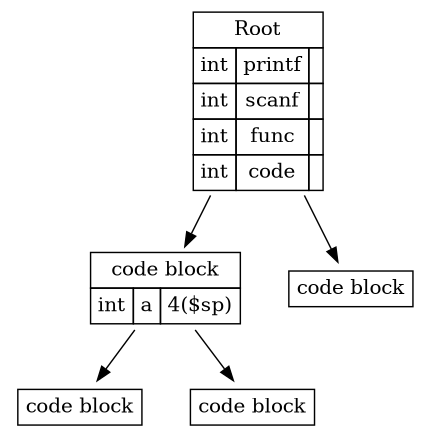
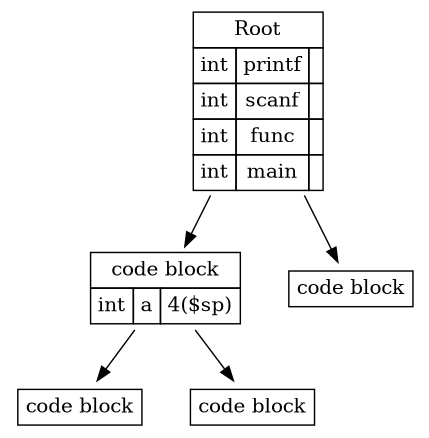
node "Root": text "code" -> "main"
